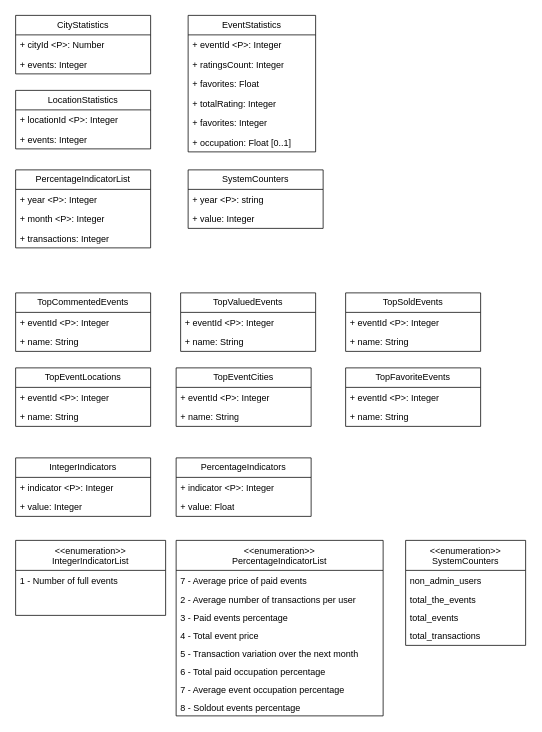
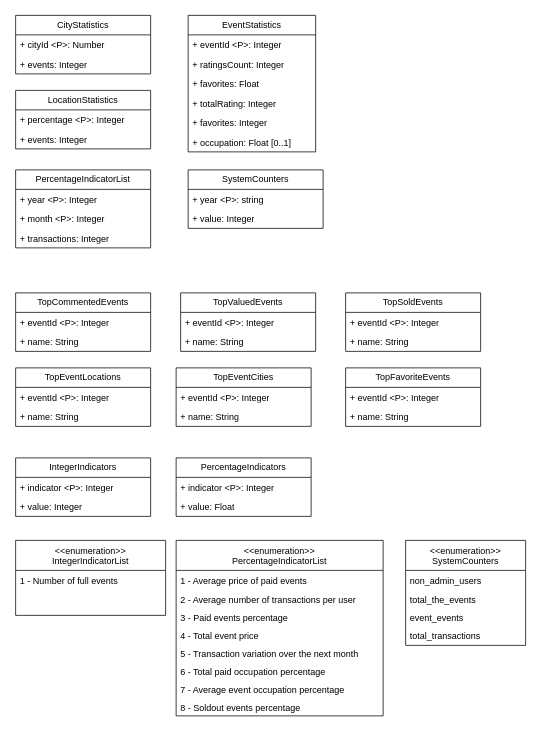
node "+ locationId <P>: Integer": label "+ locationId <P>: Integer" -> "+ percentage <P>: Integer"
node "7 - Average price of paid events": label "7 - Average price of paid events" -> "1 - Average price of paid events"
node "total_events": label "total_events" -> "event_events"
